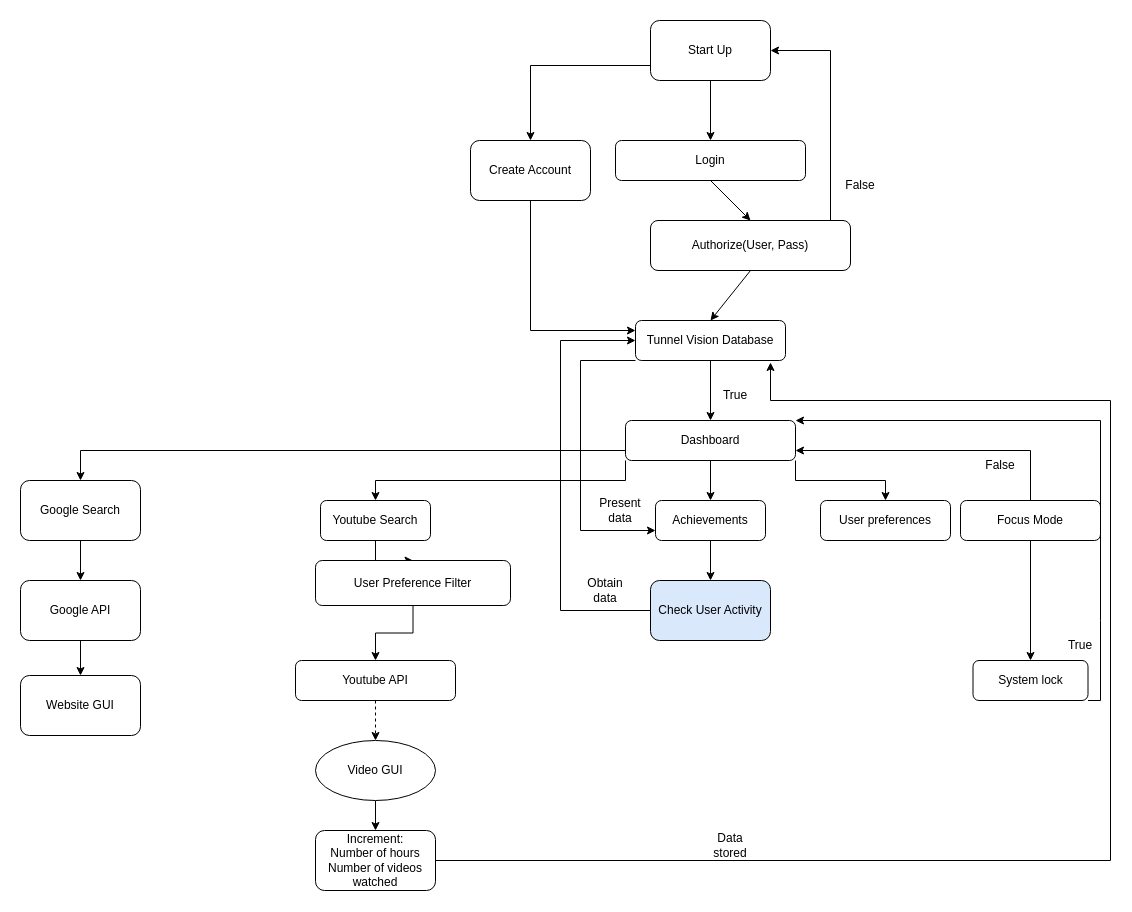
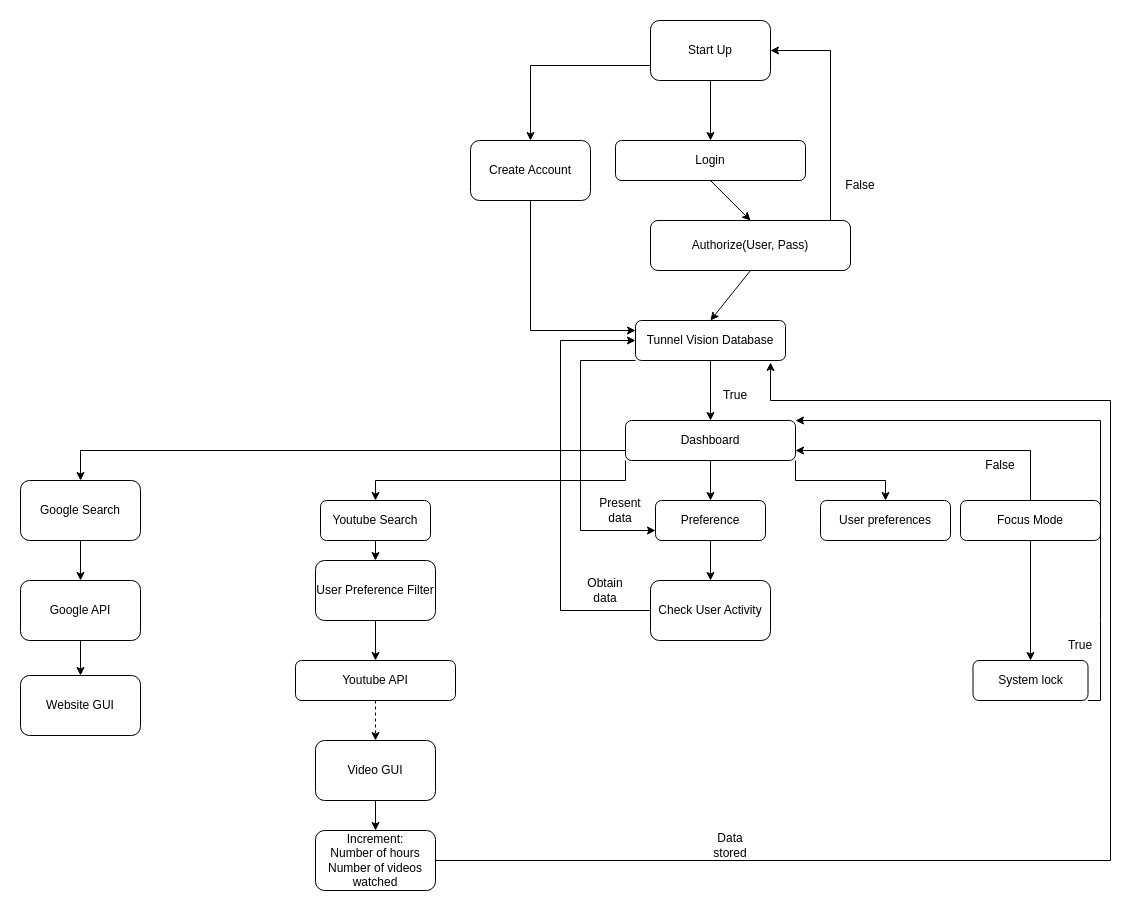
node "Achievements": label "Achievements" -> "Preference"
node "User Preference Filter": size 195x45 -> 120x60
node "Check User Activity": fillcolor #dae8fc -> #ffffff
node "Video GUI": shape ellipse -> rounded rectangle
